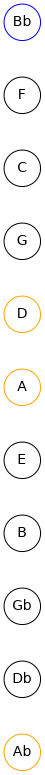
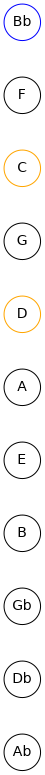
node "C": color black -> orange
node "A": color orange -> black
node "Ab": color orange -> black
